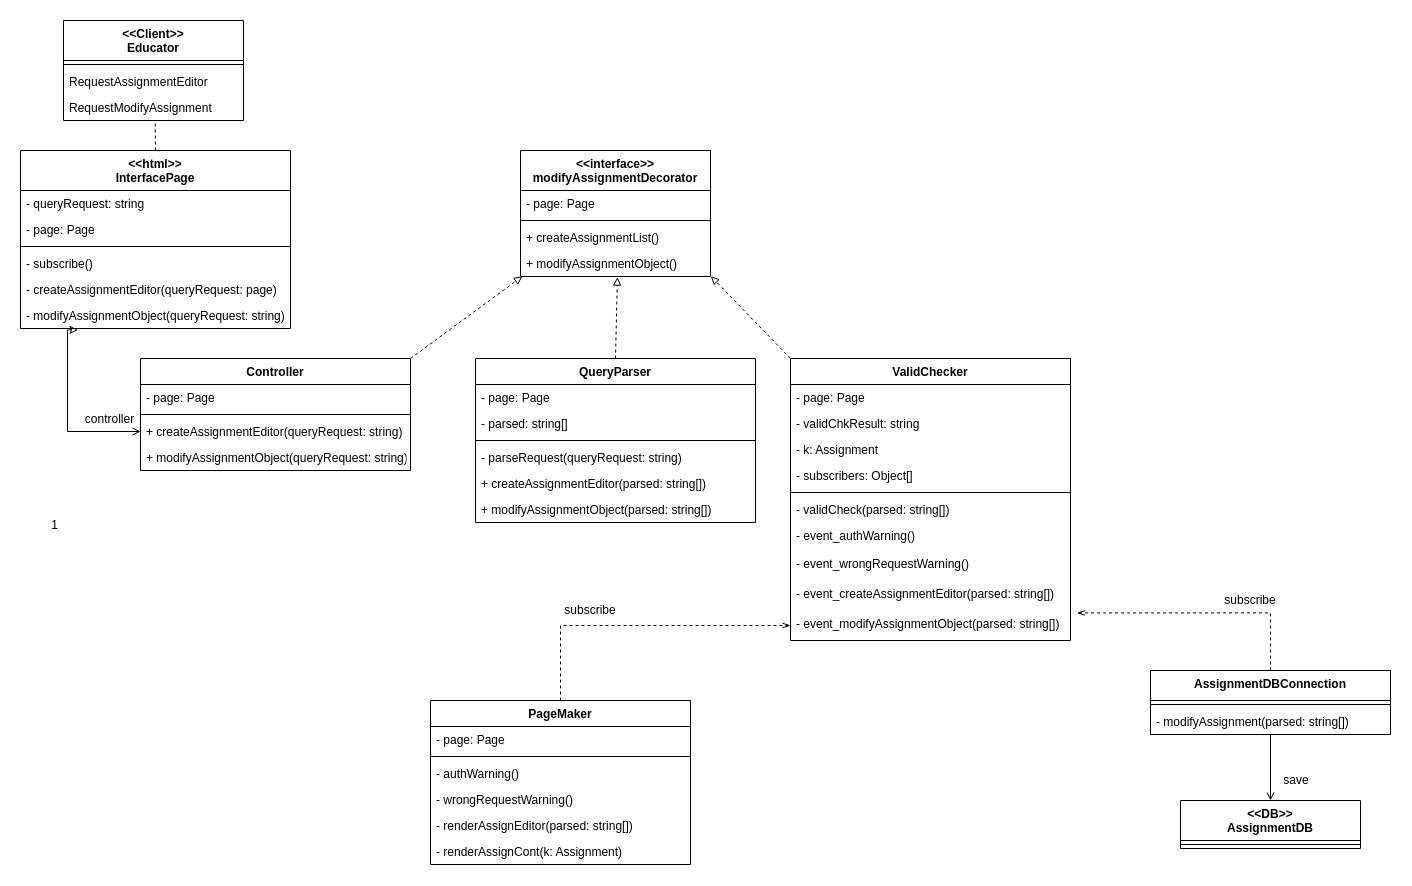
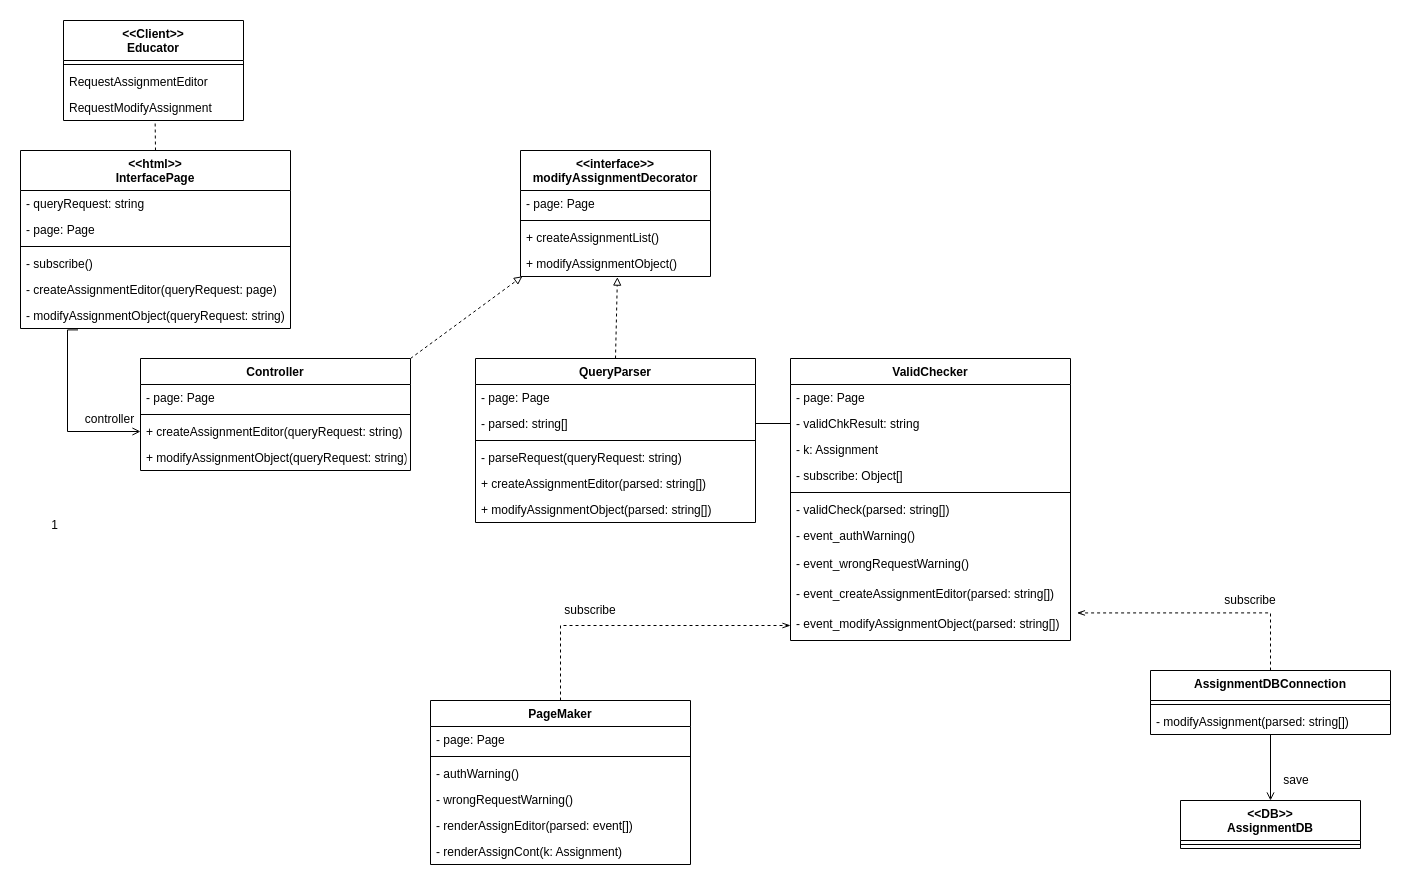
edge "ValidChecker" -> "+ modifyAssignmentObject()": removed
edge "- modifyAssignmentObject(queryRequest: string)" -- "+ createAssignmentEditor(queryRequest: string)": arrowhead classic -> none
edge "- parsed: string[]" -- "- validChkResult: string": added
node "- subscribers: Object[]": label "- subscribers: Object[]" -> "- subscribe: Object[]"
node "- renderAssignEditor(parsed: string[])": label "- renderAssignEditor(parsed: string[])" -> "- renderAssignEditor(parsed: event[])"
